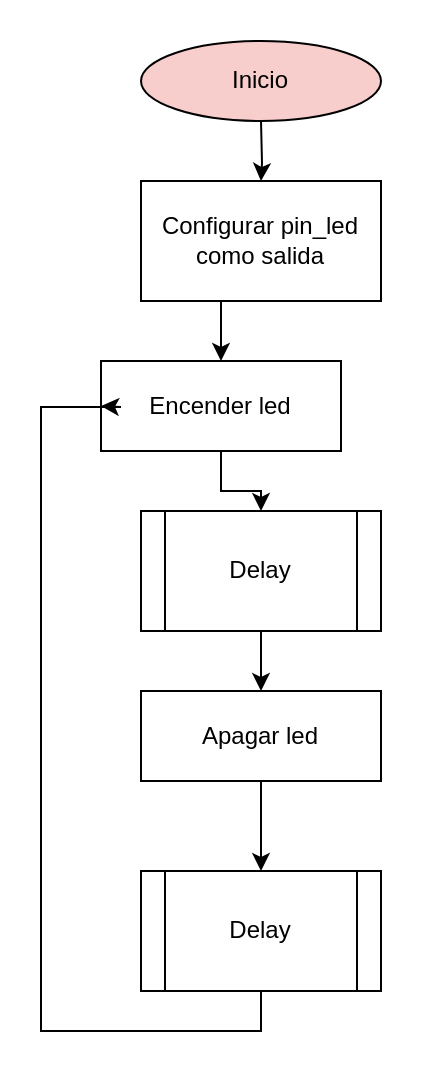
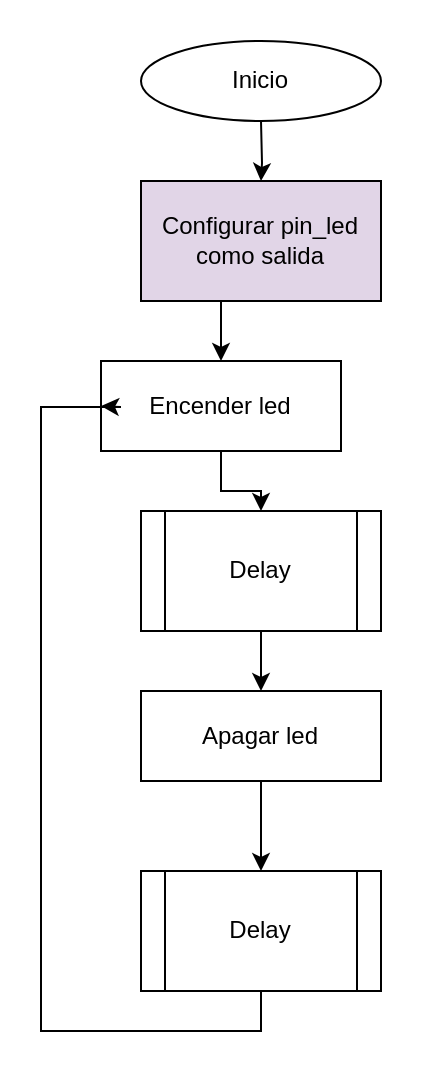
node "Inicio": fillcolor #f8cecc -> #ffffff
node "Configurar pin_led como salida": fillcolor #ffffff -> #e1d5e7
